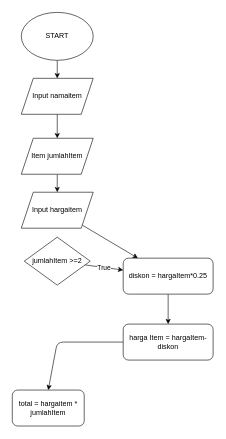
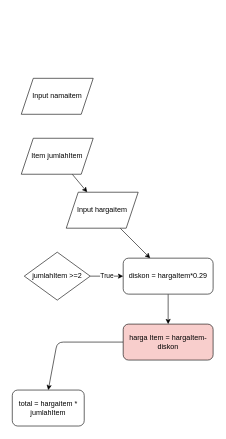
node "START": removed
edge "START" -> "Input namaitem": removed
edge "Input namaitem" -> "Item jumlahItem": removed
node "Input hargaitem": moved (57, 210) -> (102, 210)
node "jumlahItem >=2": moved (57, 261) -> (57, 276)
node "diskon = hargaItem*0.25": label "diskon = hargaItem*0.25" -> "diskon = hargaItem*0.29"
node "harga Item = hargaItem-diskon": fillcolor #ffffff -> #f8cecc
